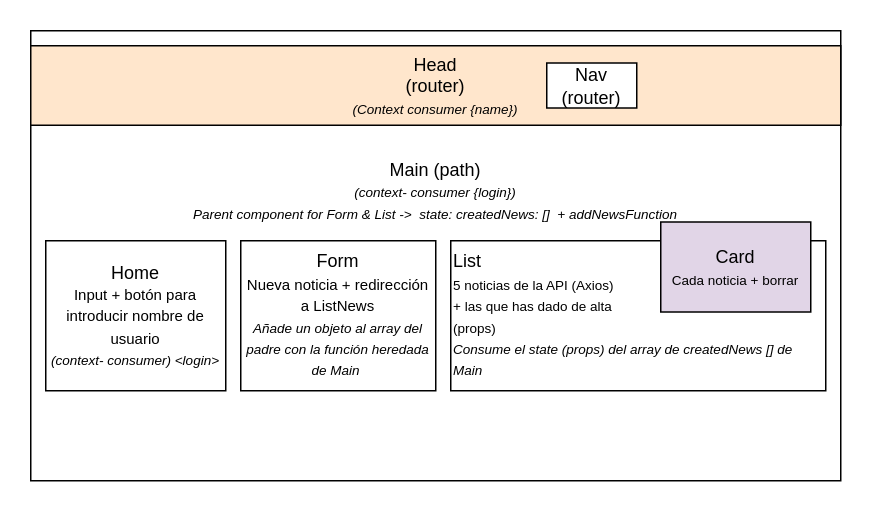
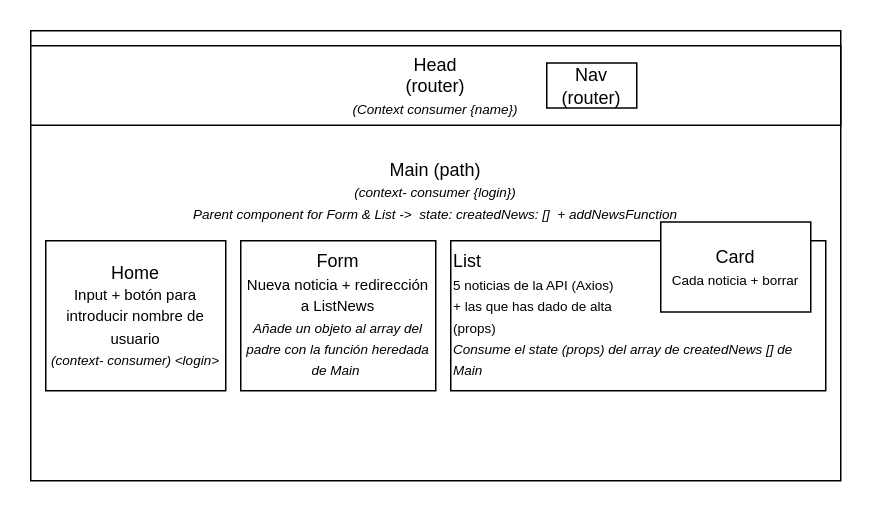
node "Head (router) (Context consumer {name})": fillcolor #ffe6cc -> #ffffff
node "Card Cada noticia + borrar": fillcolor #e1d5e7 -> #ffffff
